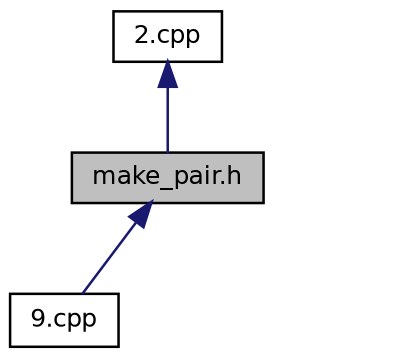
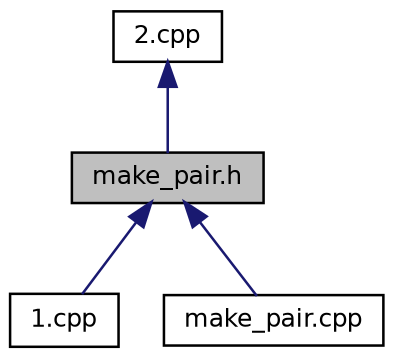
node "9.cpp": label "9.cpp" -> "1.cpp"
node "make_pair.cpp": added
